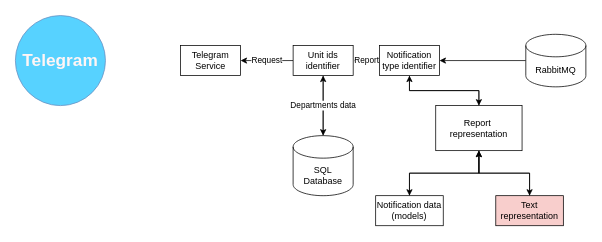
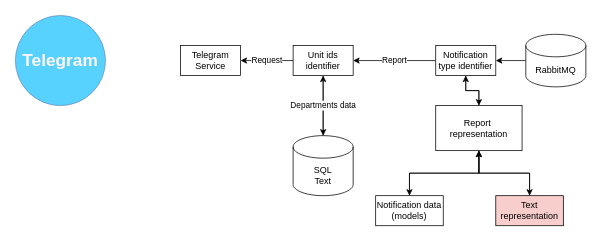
node "Notification type identifier": moved (409, 60) -> (465, 60)
node "SQL Database": label "SQL Database" -> "SQL Text"
